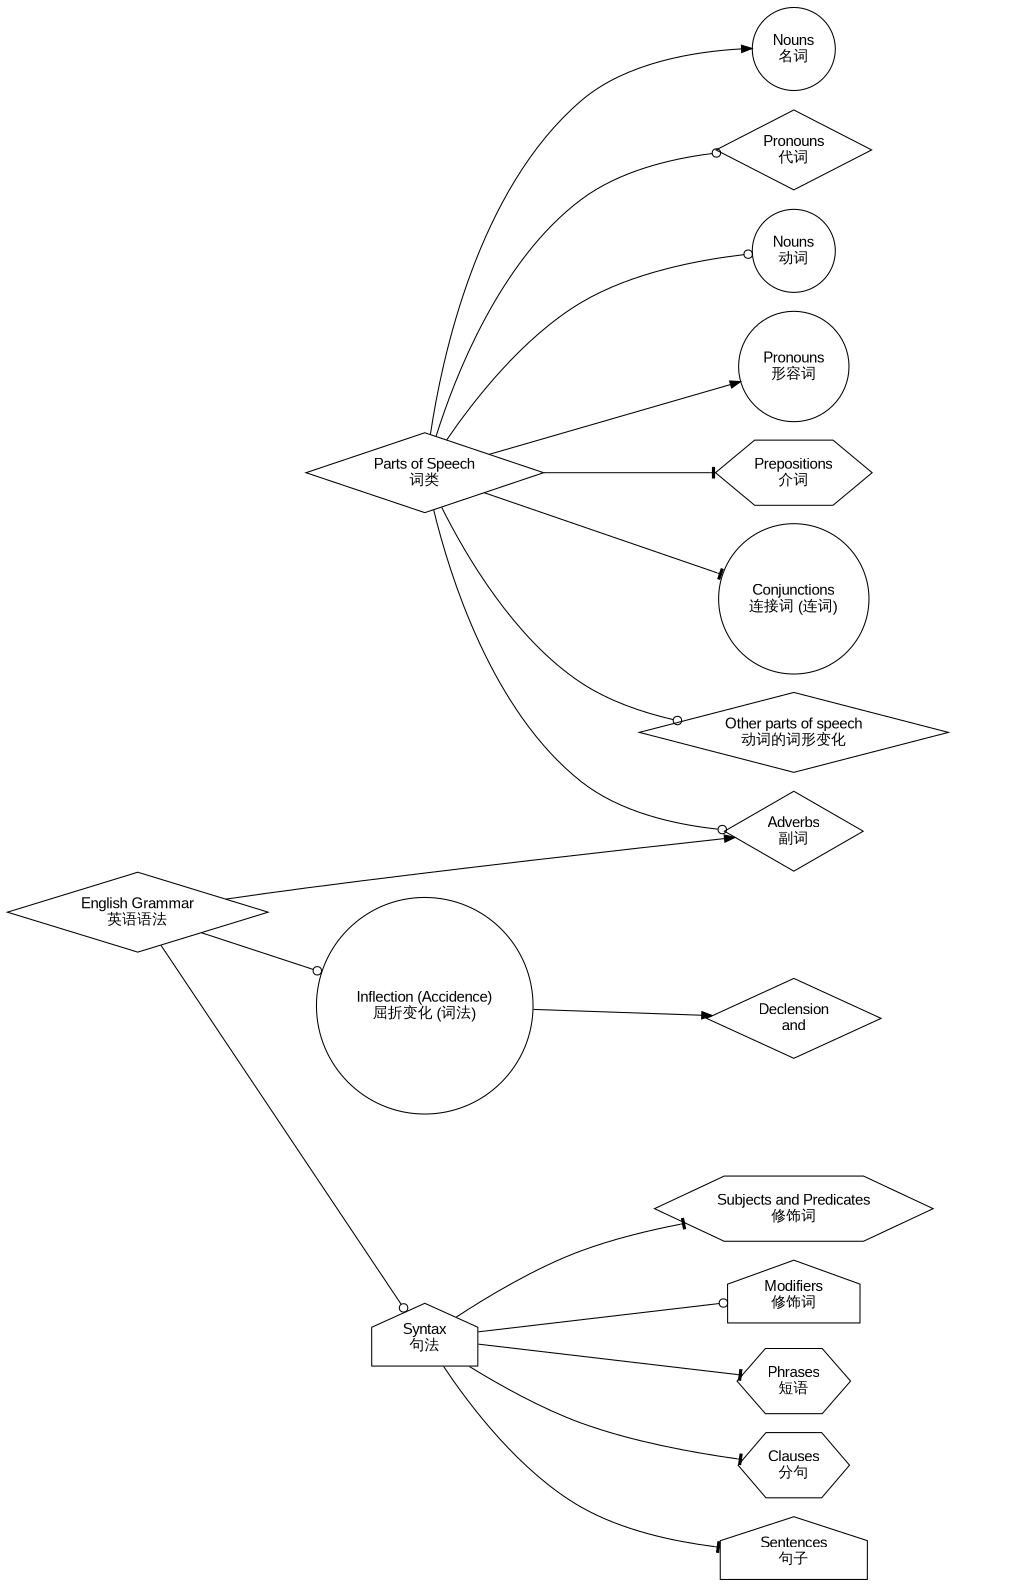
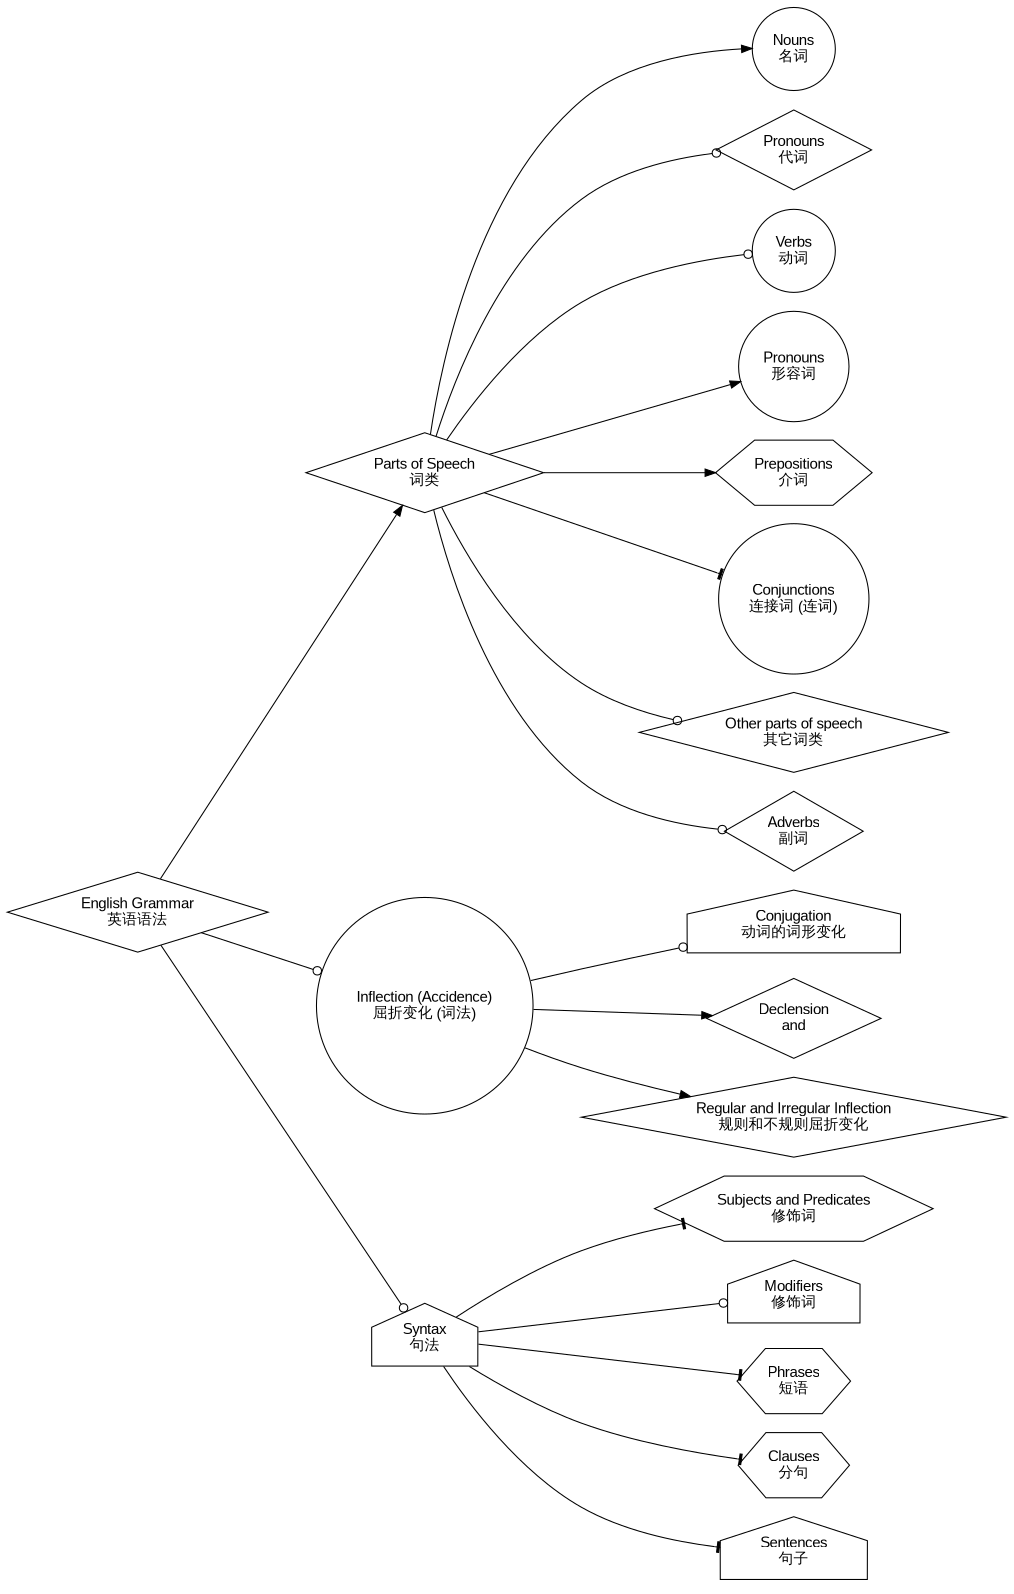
node "Nouns 动词": label "Nouns 动词" -> "Verbs 动词"
edge "Parts of Speech 词类" -> "Prepositions 介词": arrowhead tee -> normal
node "Other parts of speech 动词的词形变化": label "Other parts of speech 动词的词形变化" -> "Other parts of speech 其它词类"
edge "English Grammar 英语语法" -> "Adverbs 副词": now "English Grammar 英语语法" -> "Parts of Speech 词类"
node "Conjugation 动词的词形变化": added
node "Regular and Irregular Inflection 规则和不规则屈折变化": added
